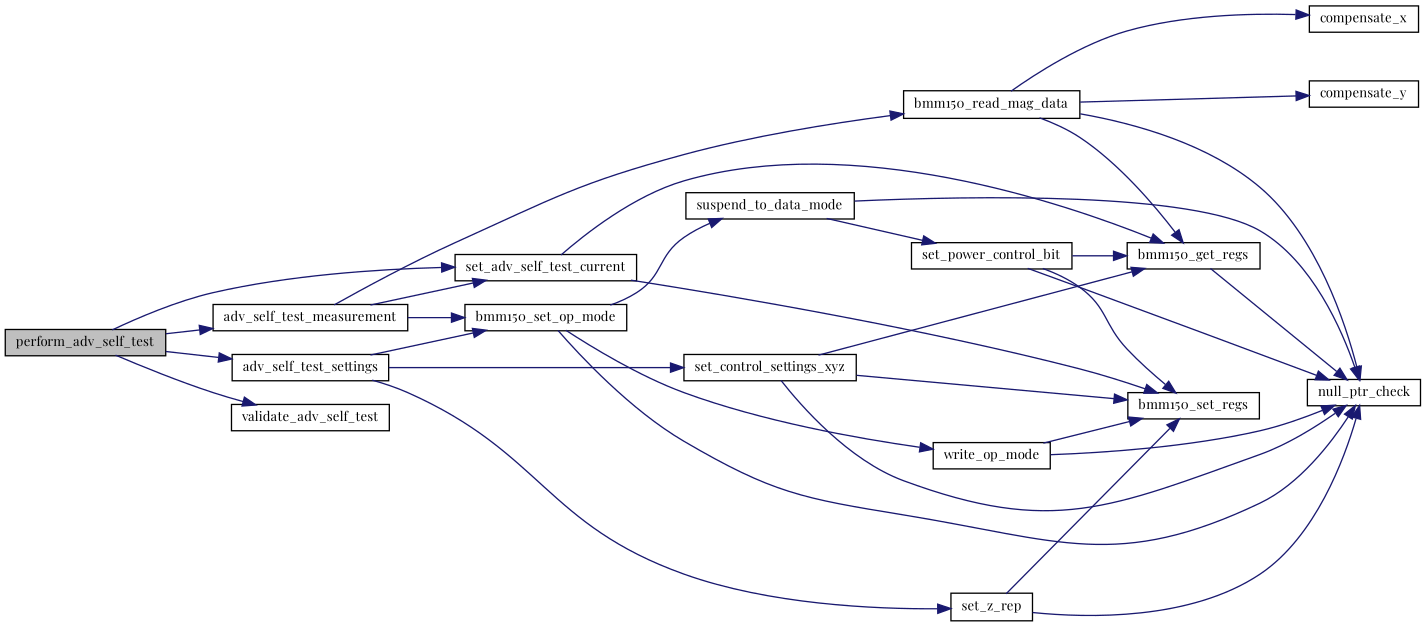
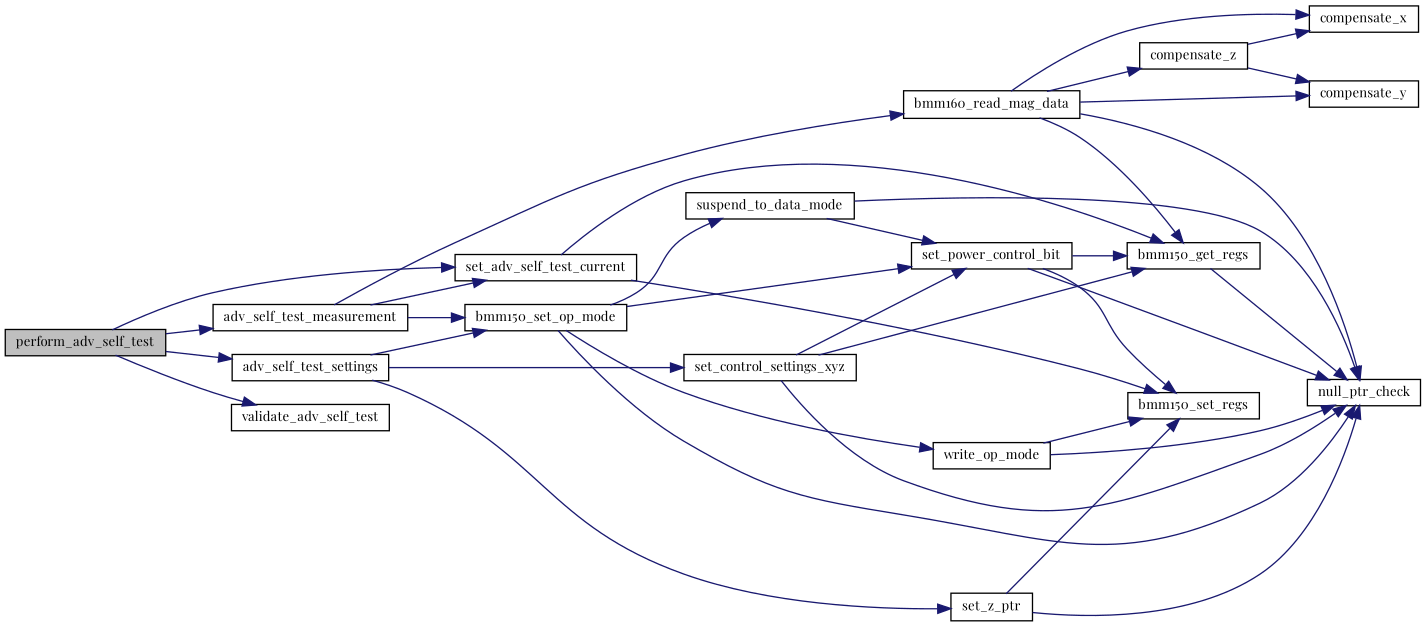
node "compensate_z": added
node "bmm150_read_mag_data": label "bmm150_read_mag_data" -> "bmm160_read_mag_data"
edge "bmm150_set_op_mode" -> "set_power_control_bit": added
edge "set_control_settings_xyz" -> "bmm150_set_regs": now "set_control_settings_xyz" -> "set_power_control_bit"
node "set_z_rep": label "set_z_rep" -> "set_z_ptr"
